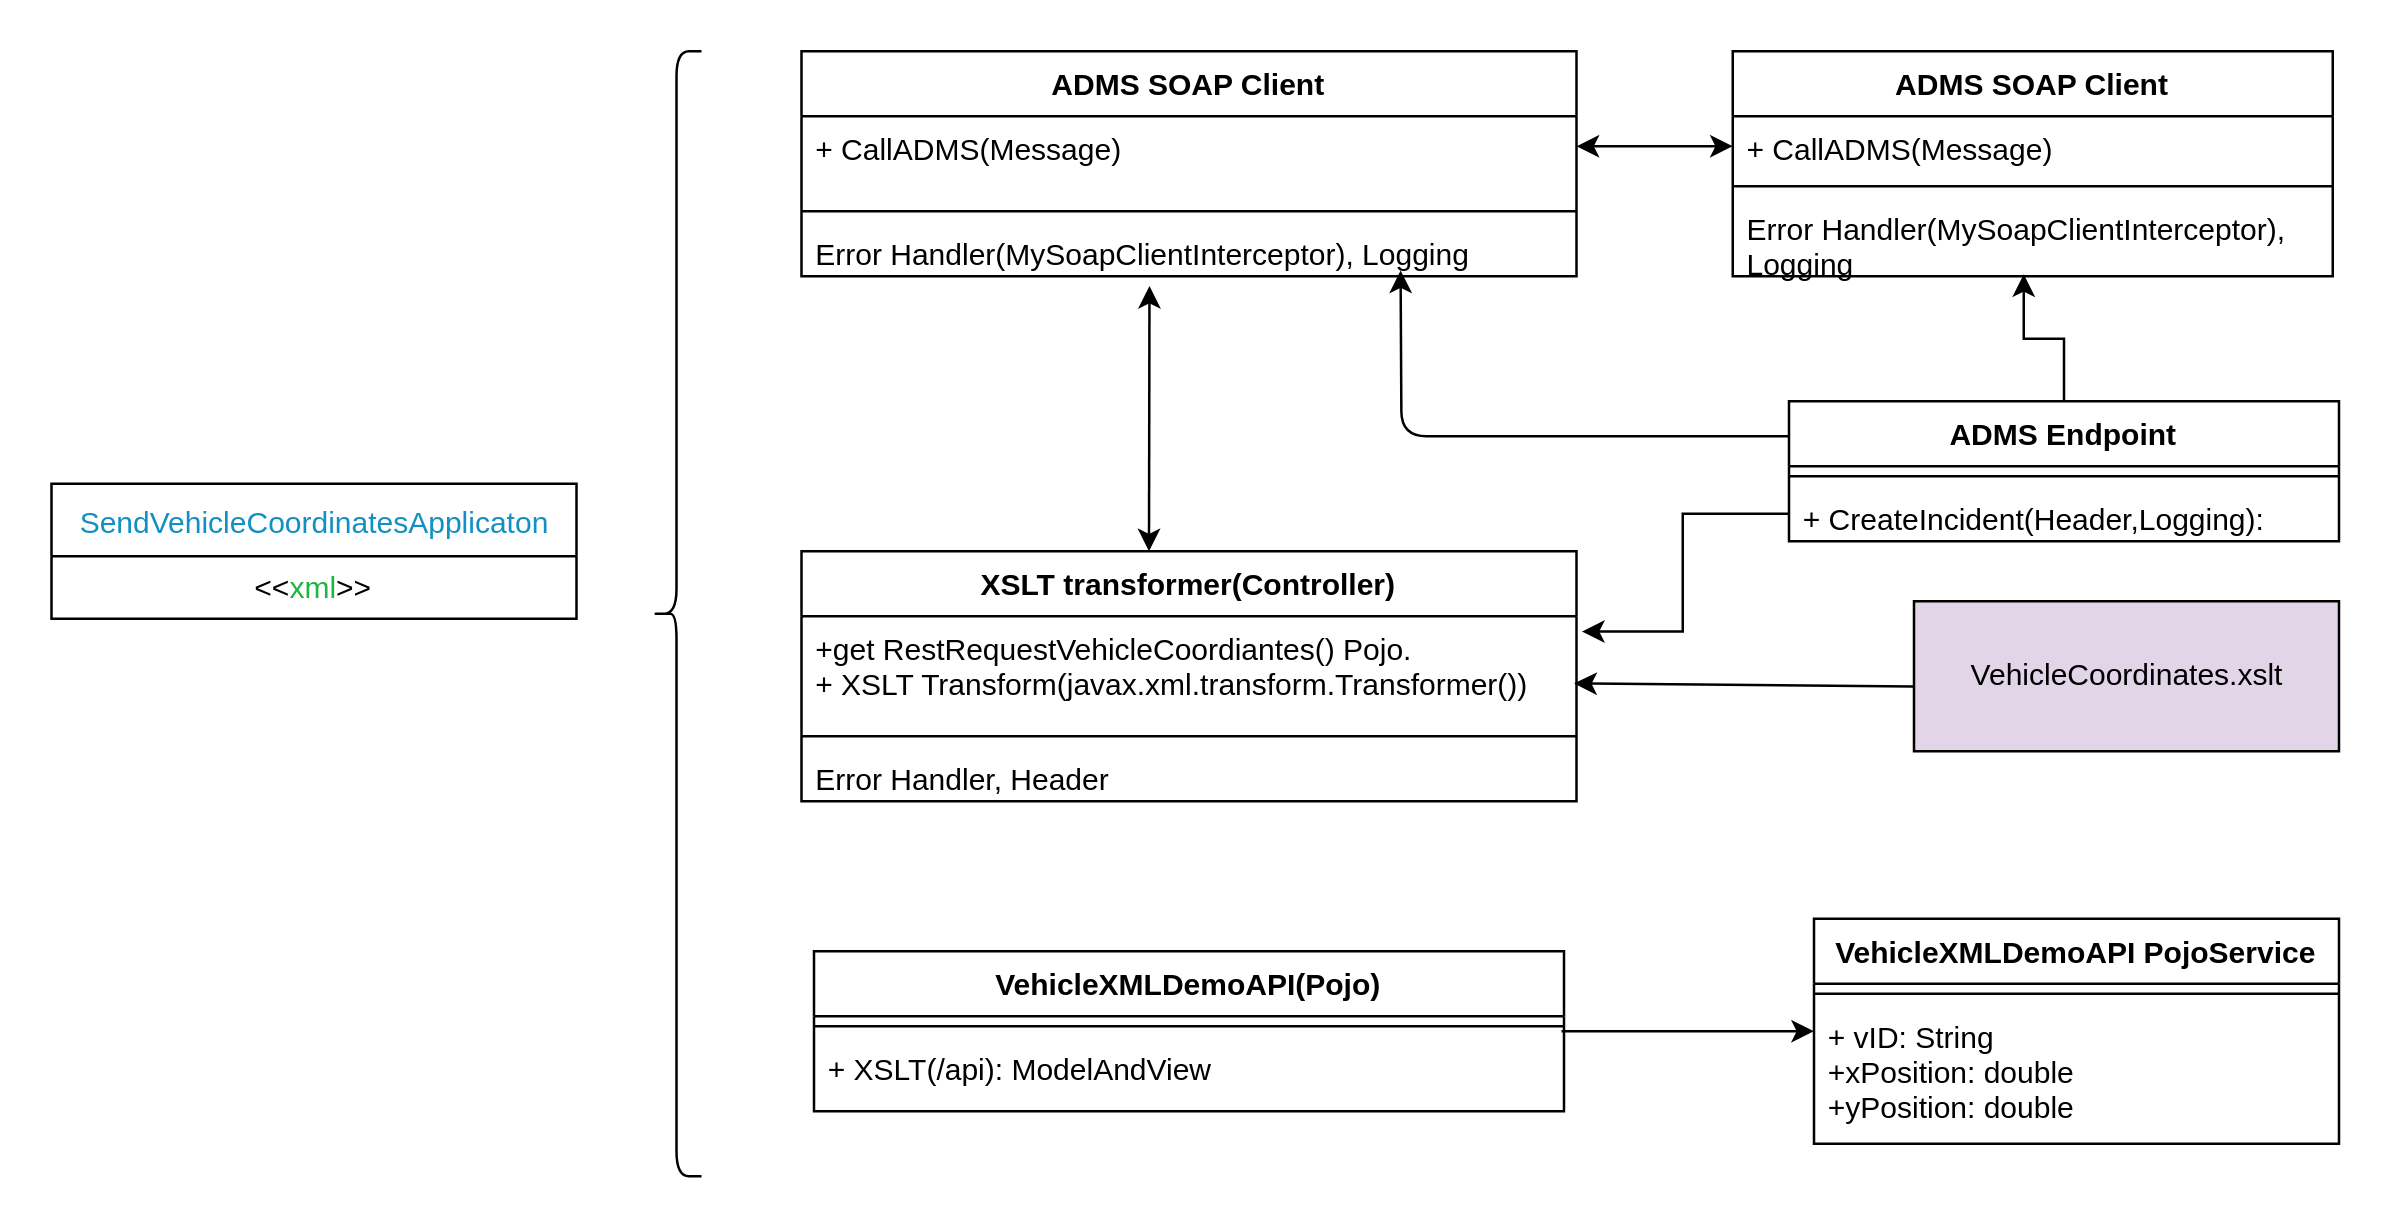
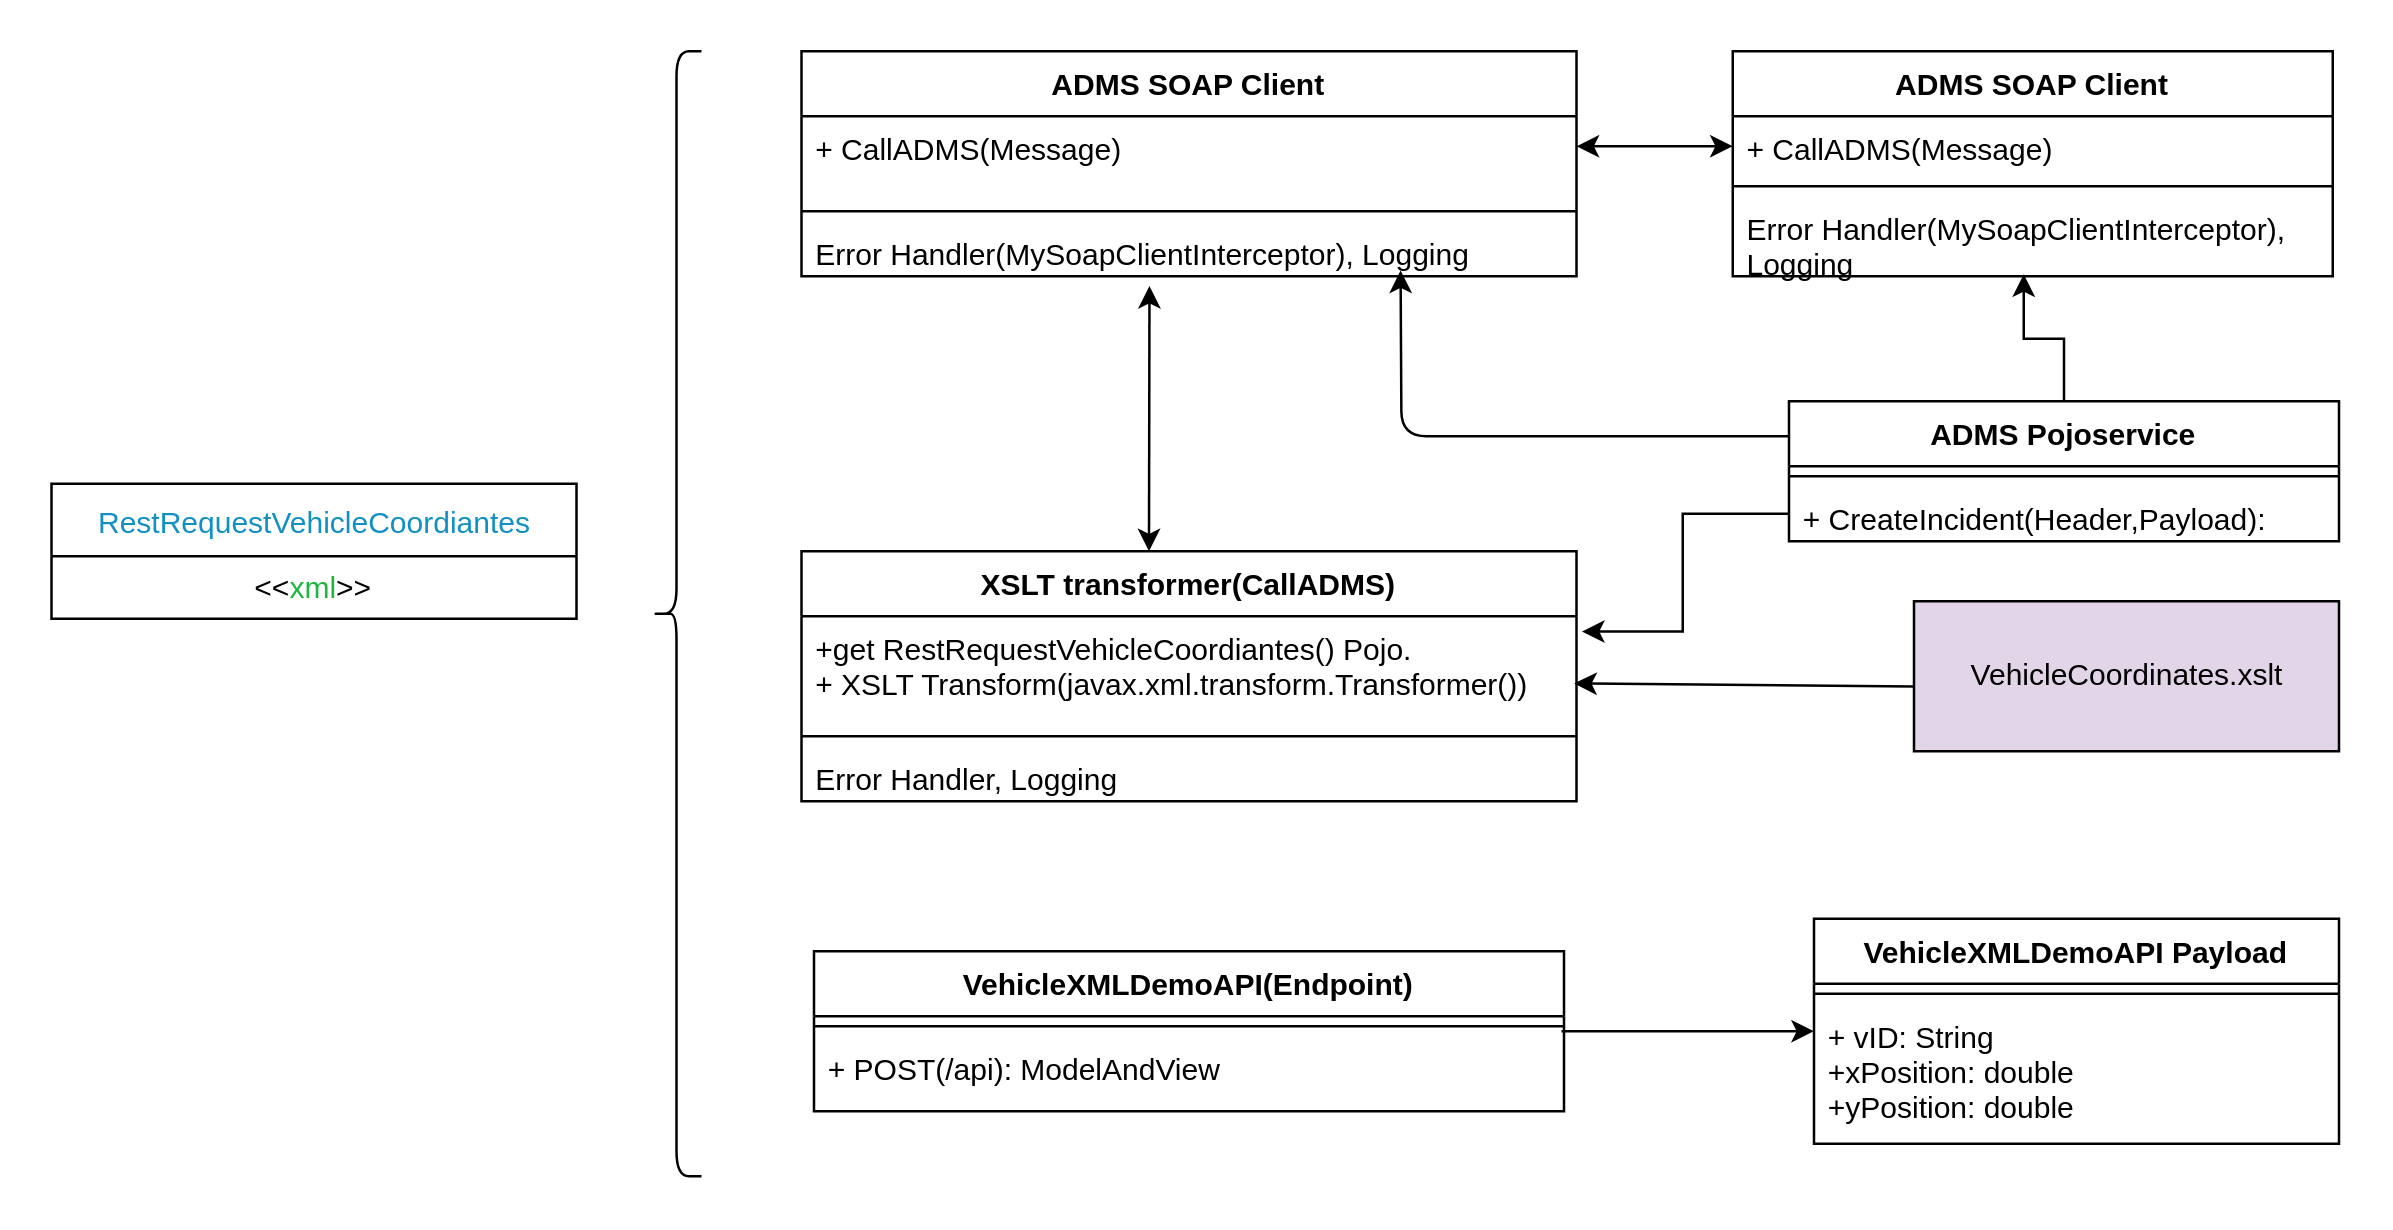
node "ADMS Endpoint": label "ADMS Endpoint" -> "ADMS Pojoservice"
node "+ CreateIncident(Header,Logging):": label "+ CreateIncident(Header,Logging):" -> "+ CreateIncident(Header,Payload):"
node "SendVehicleCoordinatesApplicaton": label "SendVehicleCoordinatesApplicaton" -> "RestRequestVehicleCoordiantes"
node "XSLT transformer(Controller)": label "XSLT transformer(Controller)" -> "XSLT transformer(CallADMS)"
node "Error Handler, Header": label "Error Handler, Header" -> "Error Handler, Logging"
node "VehicleXMLDemoAPI PojoService": label "VehicleXMLDemoAPI PojoService" -> "VehicleXMLDemoAPI Payload"
node "VehicleXMLDemoAPI(Pojo)": label "VehicleXMLDemoAPI(Pojo)" -> "VehicleXMLDemoAPI(Endpoint)"
node "+ XSLT(/api): ModelAndView": label "+ XSLT(/api): ModelAndView" -> "+ POST(/api): ModelAndView"
